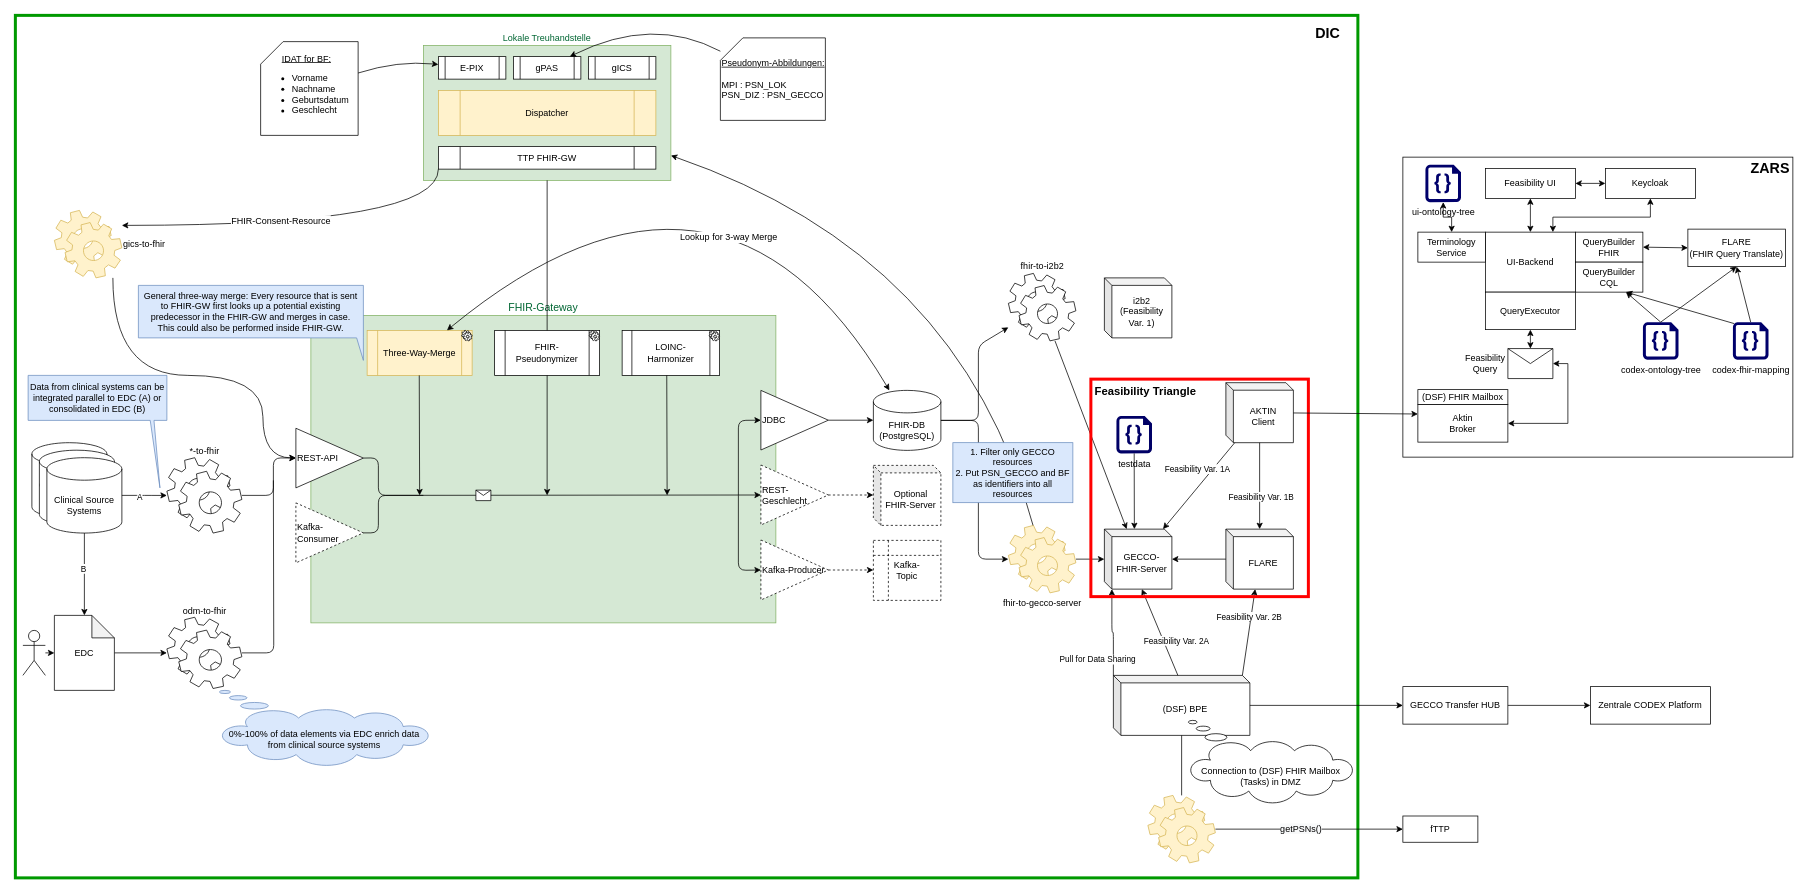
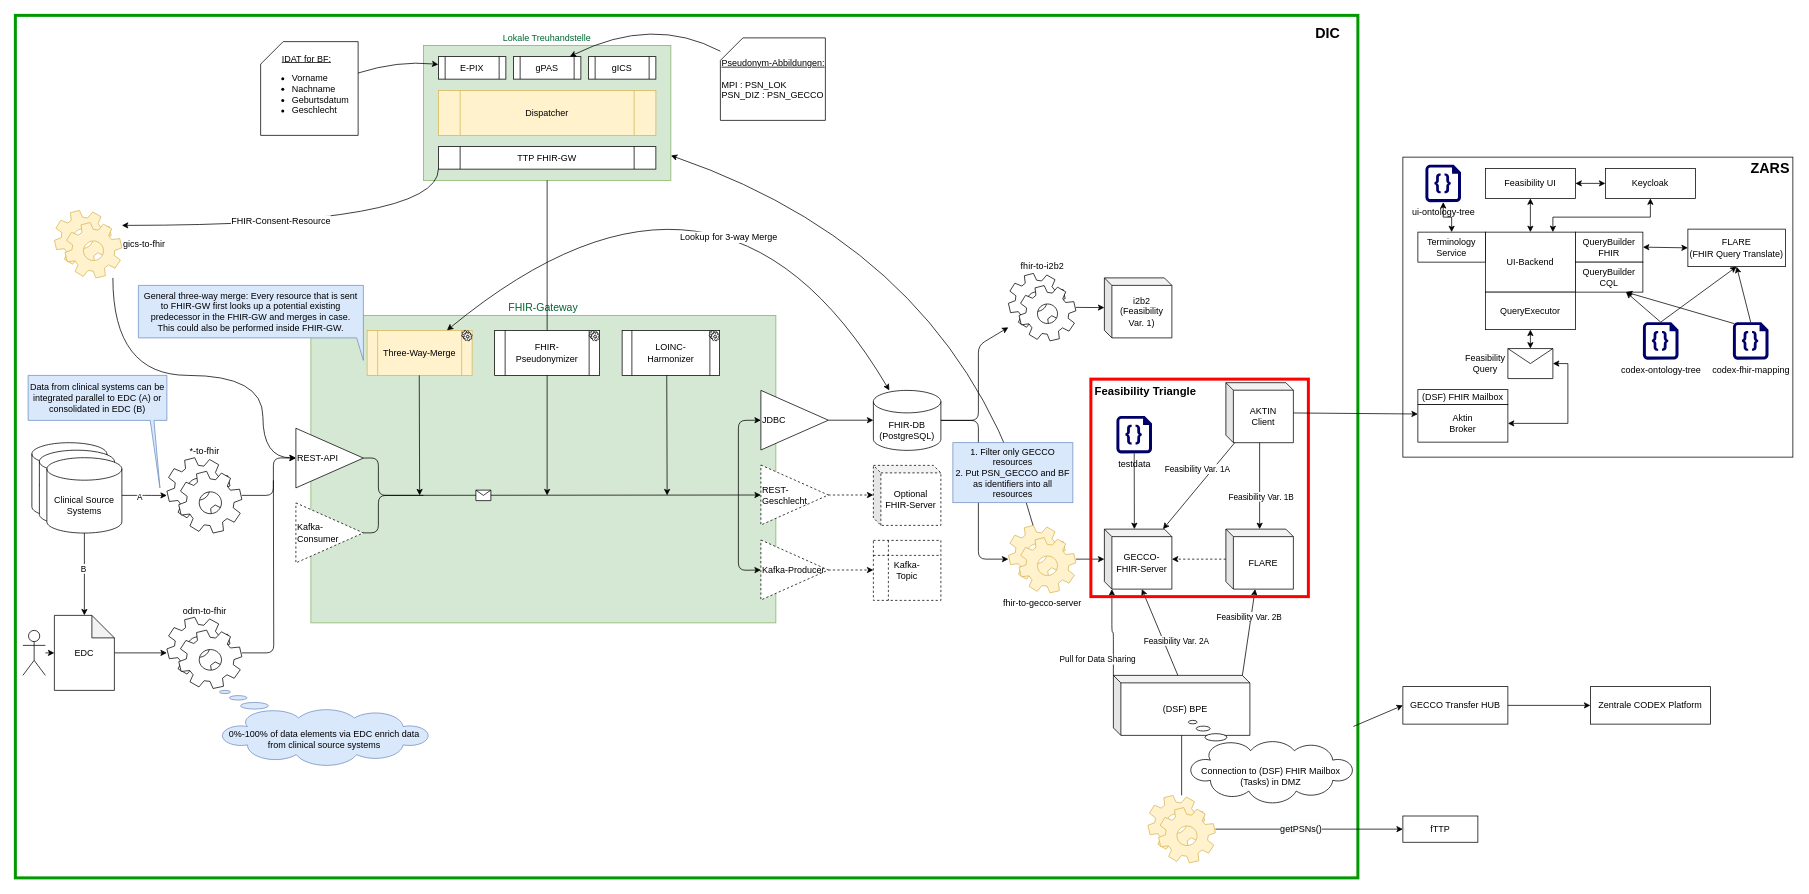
edge "fhir-to-i2b2" -> "GECCO-FHIR-Server": now "fhir-to-i2b2" -> "i2b2 (Feasibility Var. 1)"
edge "FLARE" -> "GECCO-FHIR-Server": style solid -> dashed
edge "(DSF) BPE" -> "GECCO Transfer HUB": now "Connection to (DSF) FHIR Mailbox (Tasks) in DMZ" -> "GECCO Transfer HUB"
